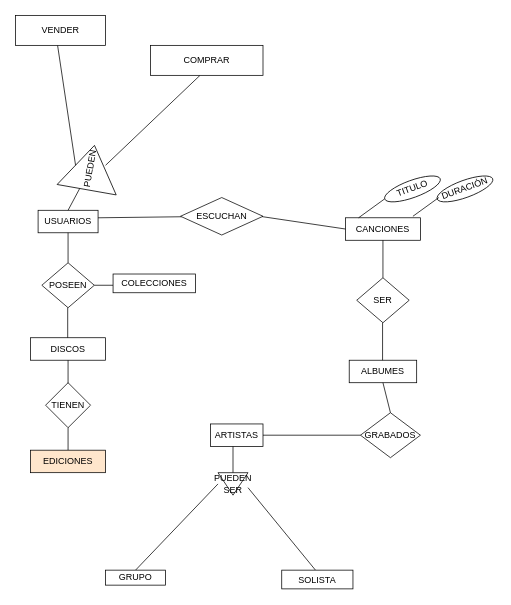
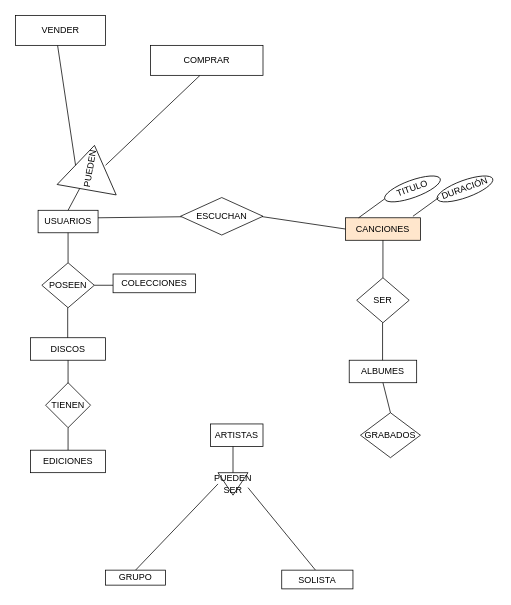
node "CANCIONES": fillcolor #ffffff -> #ffe6cc
edge "ARTISTAS" -- "GRABADOS": removed
node "EDICIONES": fillcolor #ffe6cc -> #ffffff
